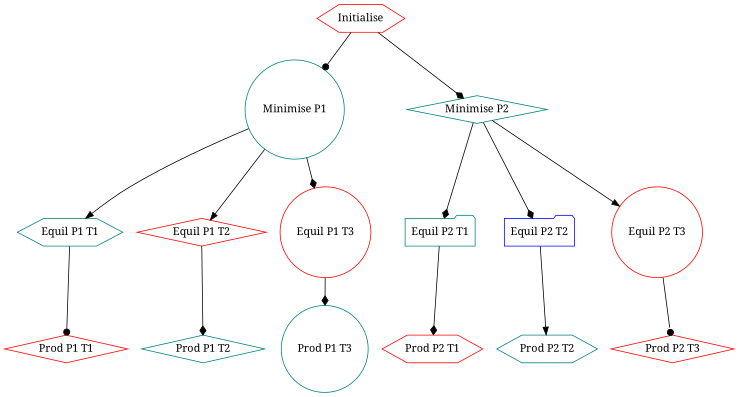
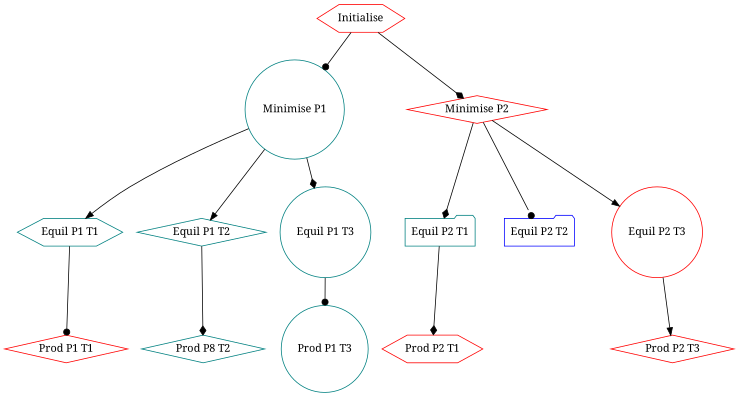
node "Minimise P2": color teal -> red
edge "Minimise P2" -> "Equil P2 T2": arrowhead diamond -> dot
node "Equil P1 T2": color red -> teal
node "Equil P1 T3": color red -> teal
edge "Equil P1 T3" -> "Prod P1 T3": arrowhead diamond -> dot
edge "Equil P2 T3" -> "Prod P2 T3": arrowhead dot -> normal
node "Prod P1 T2": label "Prod P1 T2" -> "Prod P8 T2"
node "Prod P2 T2": removed
